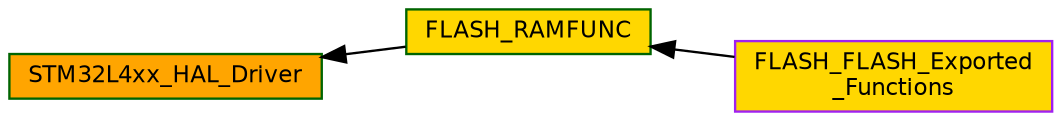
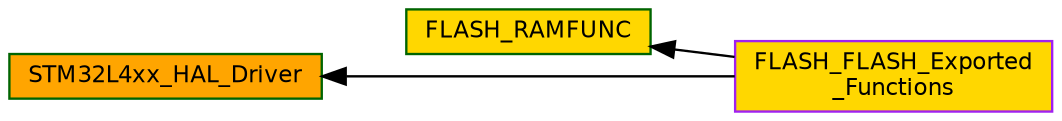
edge "FLASH_RAMFUNC" -> "STM32L4xx_HAL_Driver": now "FLASH_FLASH_Exported _Functions" -> "STM32L4xx_HAL_Driver"
